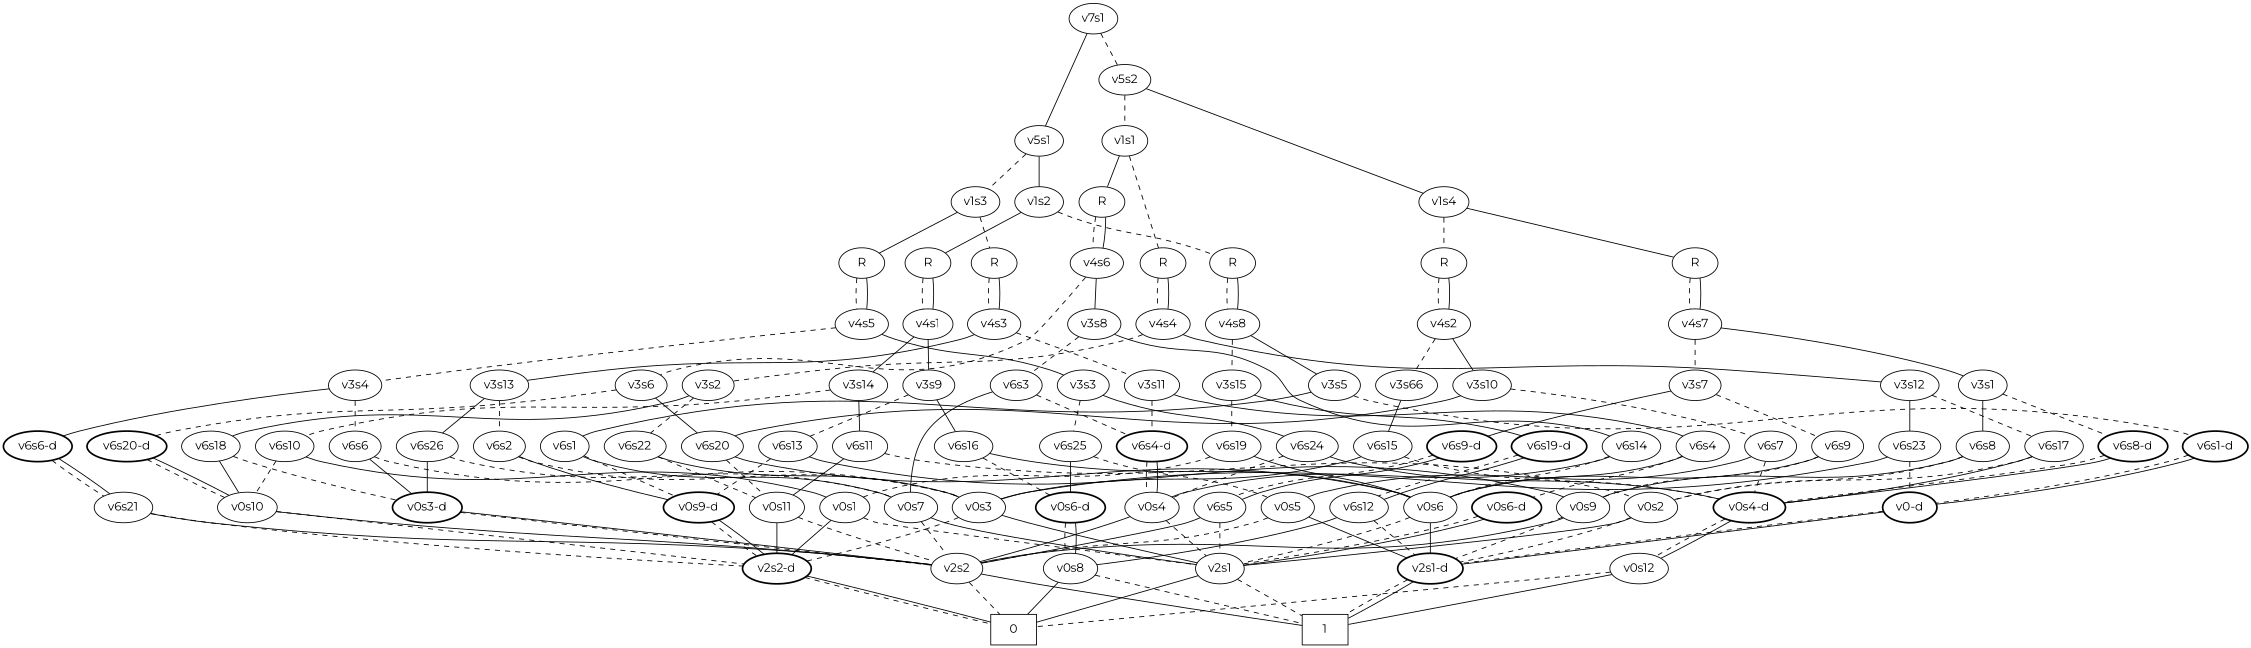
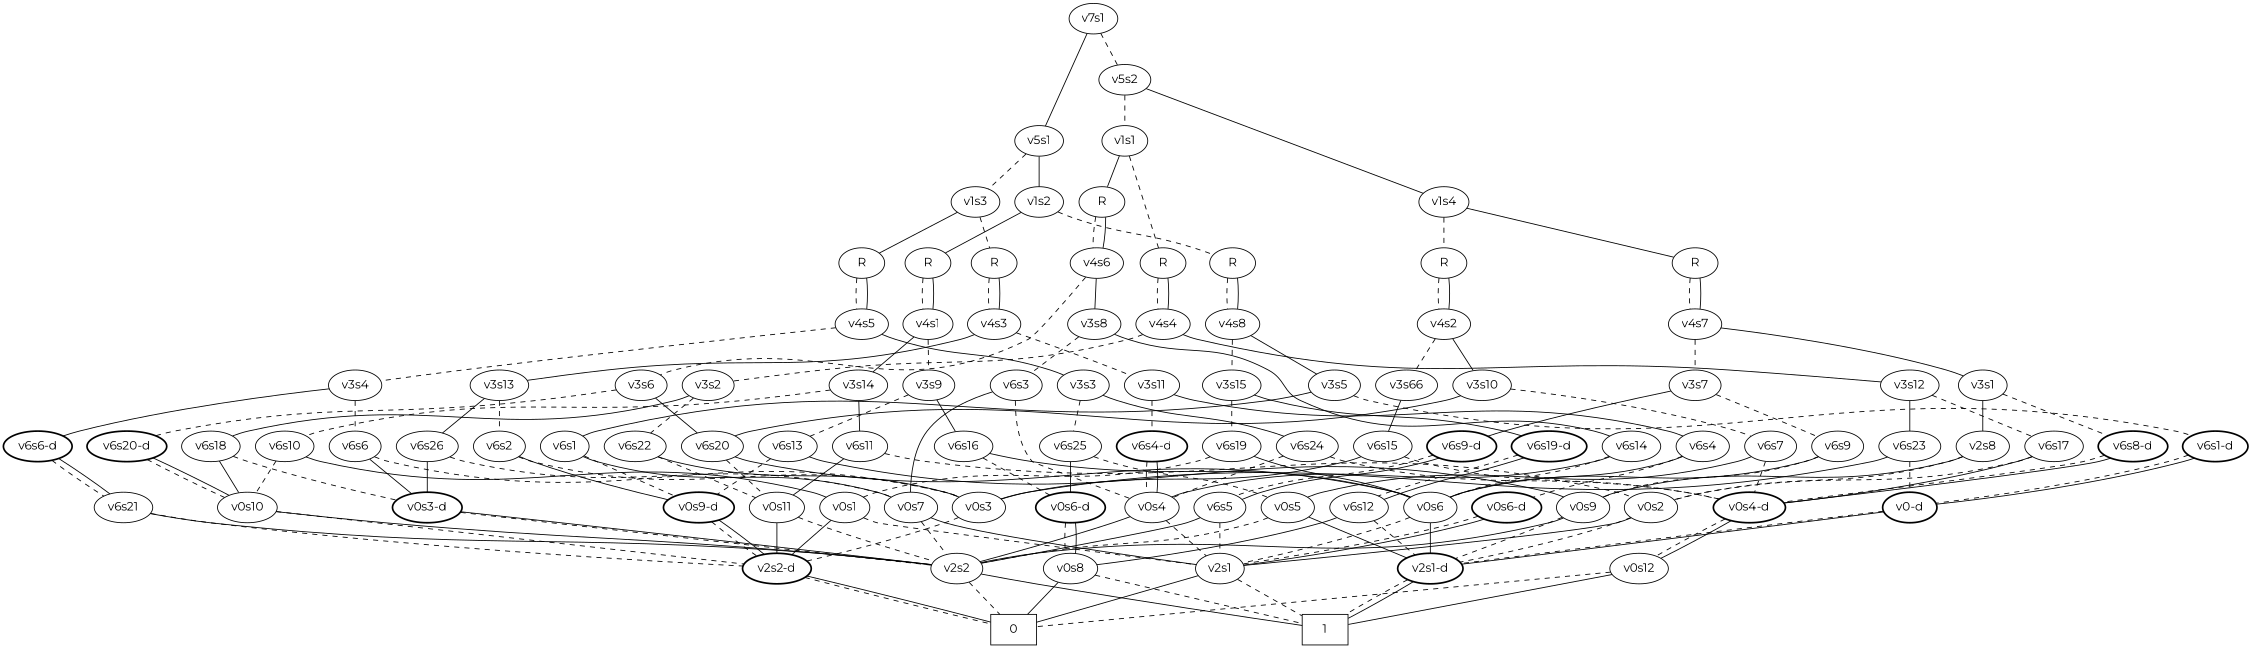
edge "v4s1" -- "v3s9": style solid -> dashed
edge "v6s3" -- "v6s4-d": now "v6s3" -- "v0s4"
node "v6s8": label "v6s8" -> "v2s8"
edge "v6s24" -- "v0s4-d": style solid -> dashed
edge "v0s3" -- "v2s1": removed
